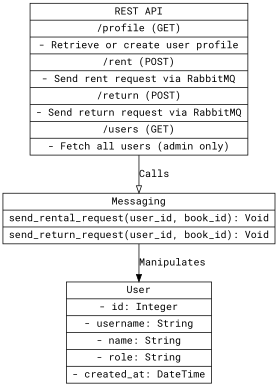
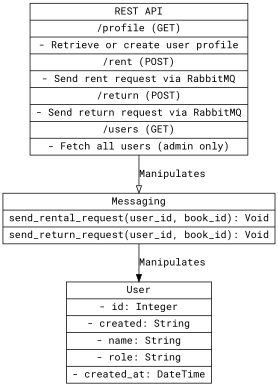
edge "REST API" -> "Messaging": label "Calls" -> "Manipulates"
node "User": text "- username: String" -> "- created: String"
